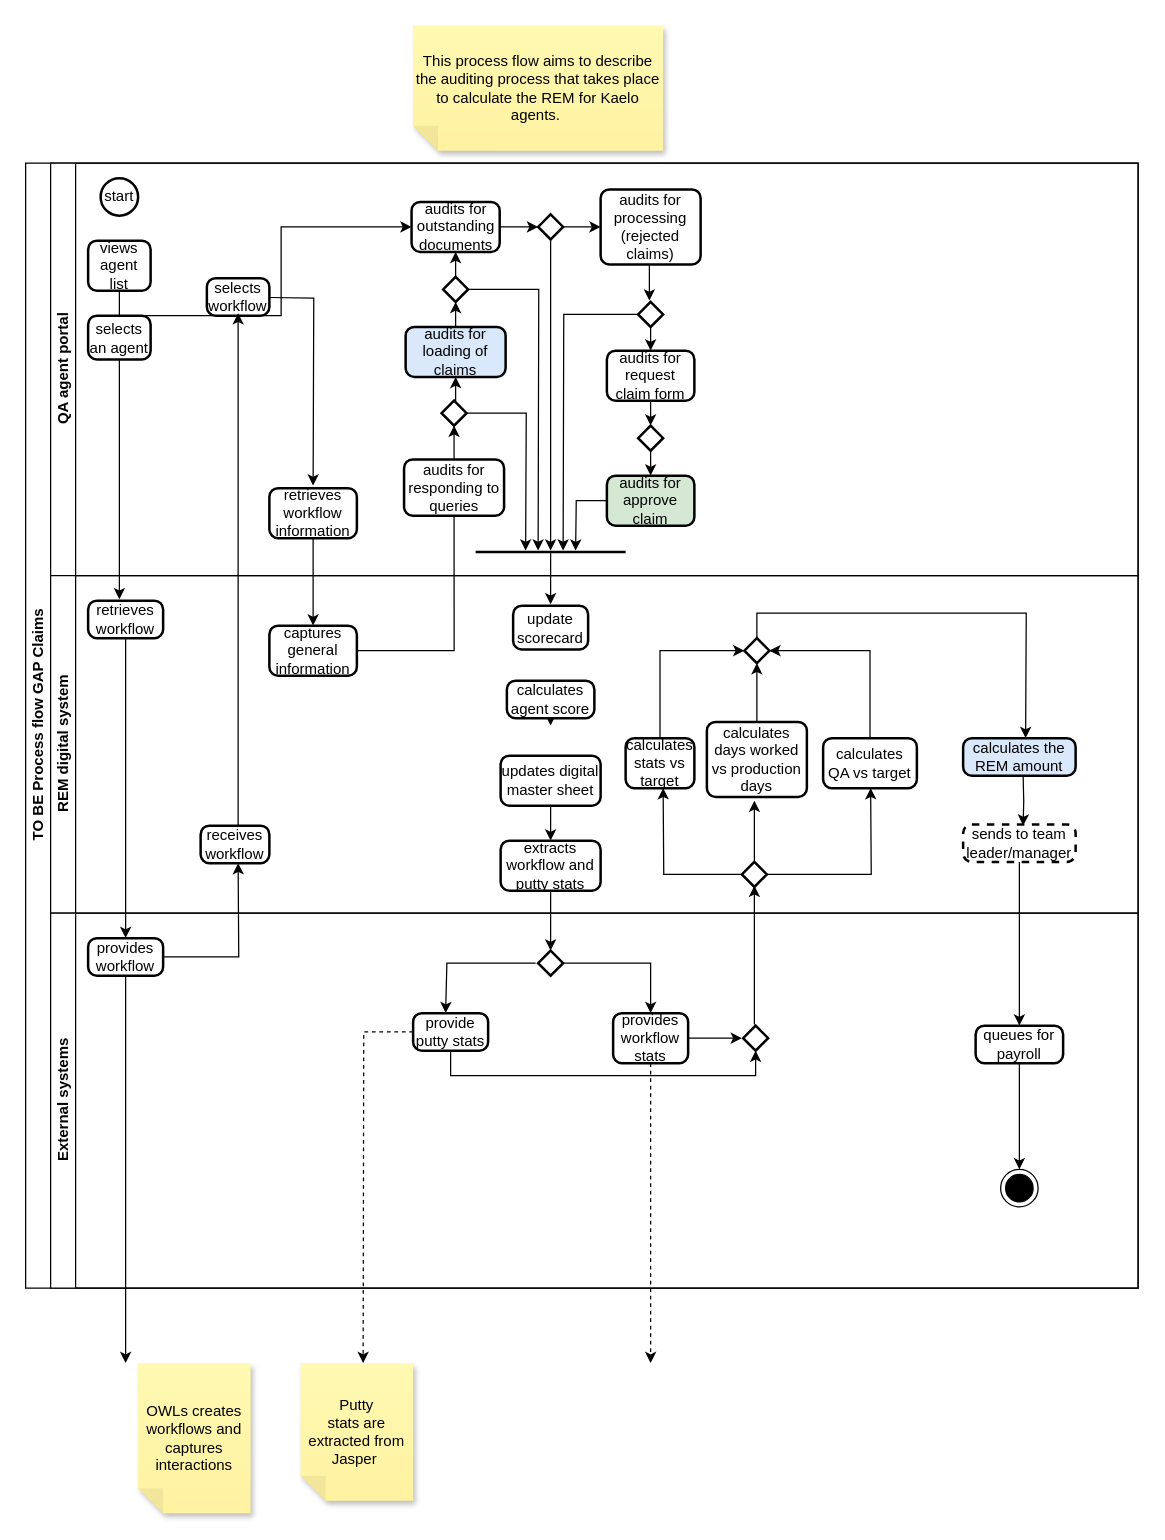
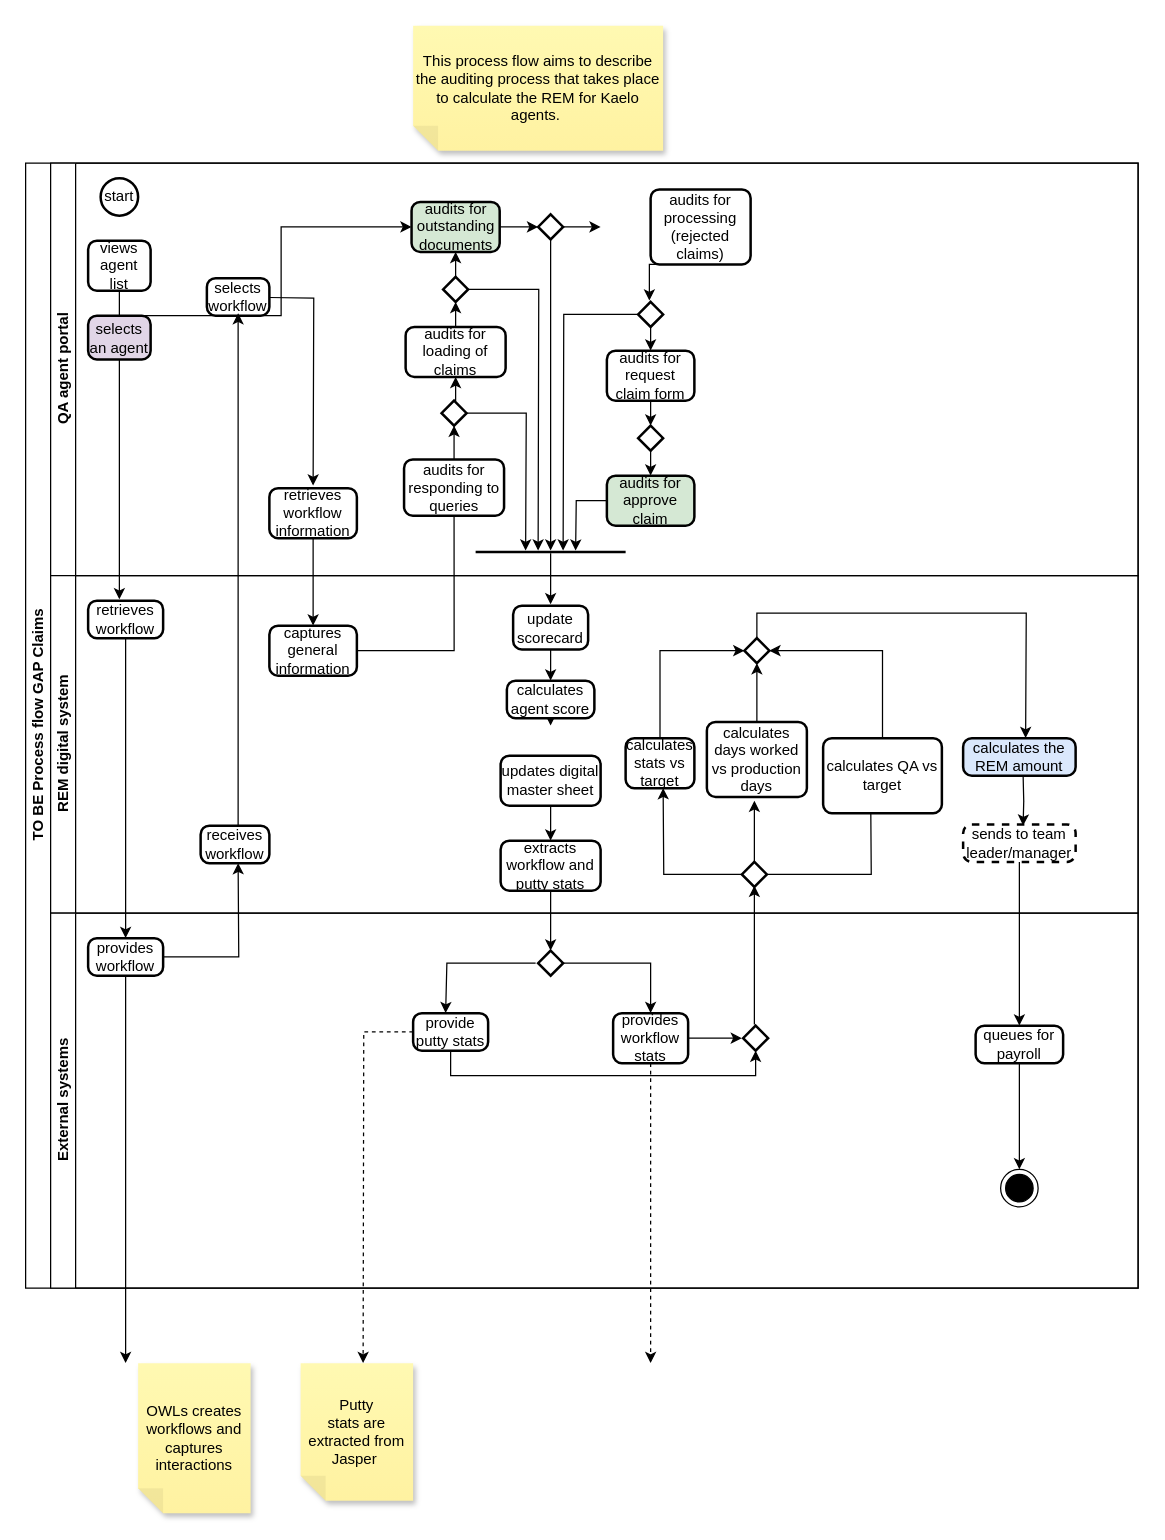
node "audits for outstanding documents": fillcolor #ffffff -> #d5e8d4
node "audits for processing (rejected claims)": moved (651, 227) -> (701, 227)
node "selects an agent": fillcolor #ffffff -> #e1d5e7
node "audits for loading of claims": fillcolor #dae8fc -> #ffffff
edge "update scorecard" -> "calculates agent score": added
node "calculates QA vs target": size 94x50 -> 119x75
